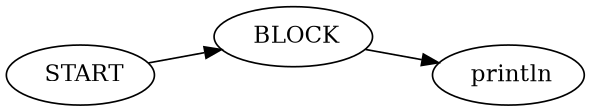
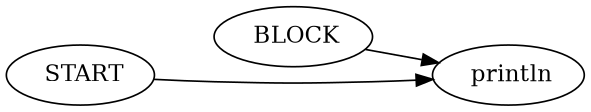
edge "START" -> "BLOCK": now "START" -> "println"
